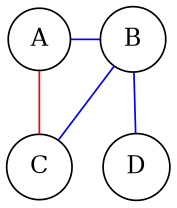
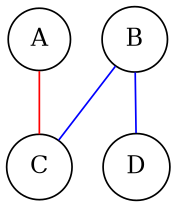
edge "A" -- "B": removed
